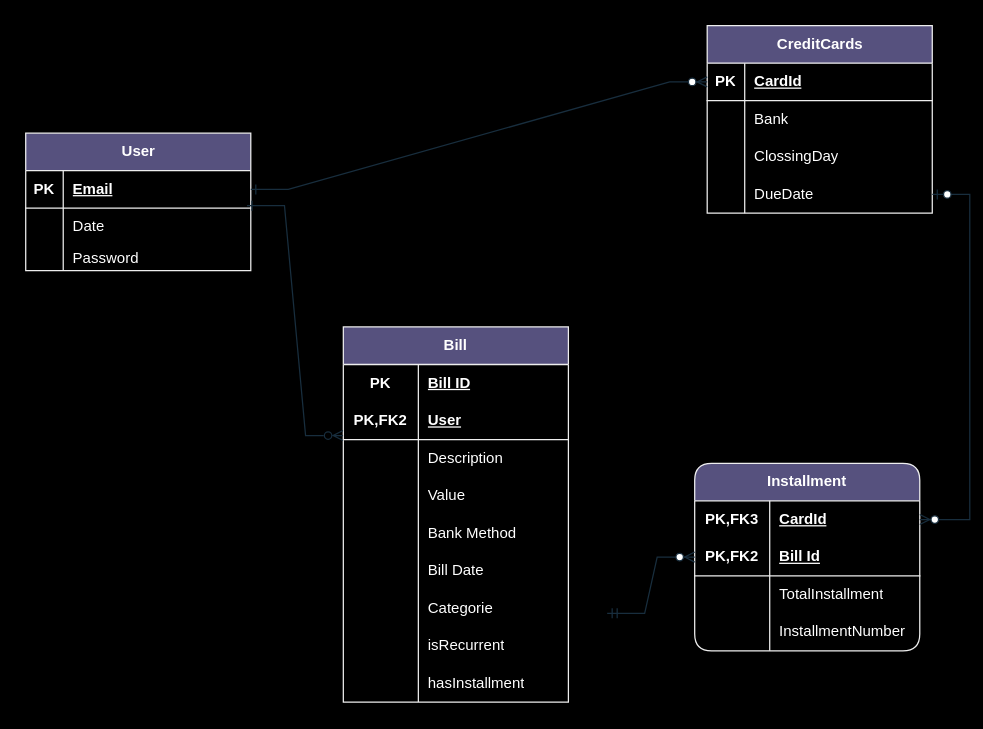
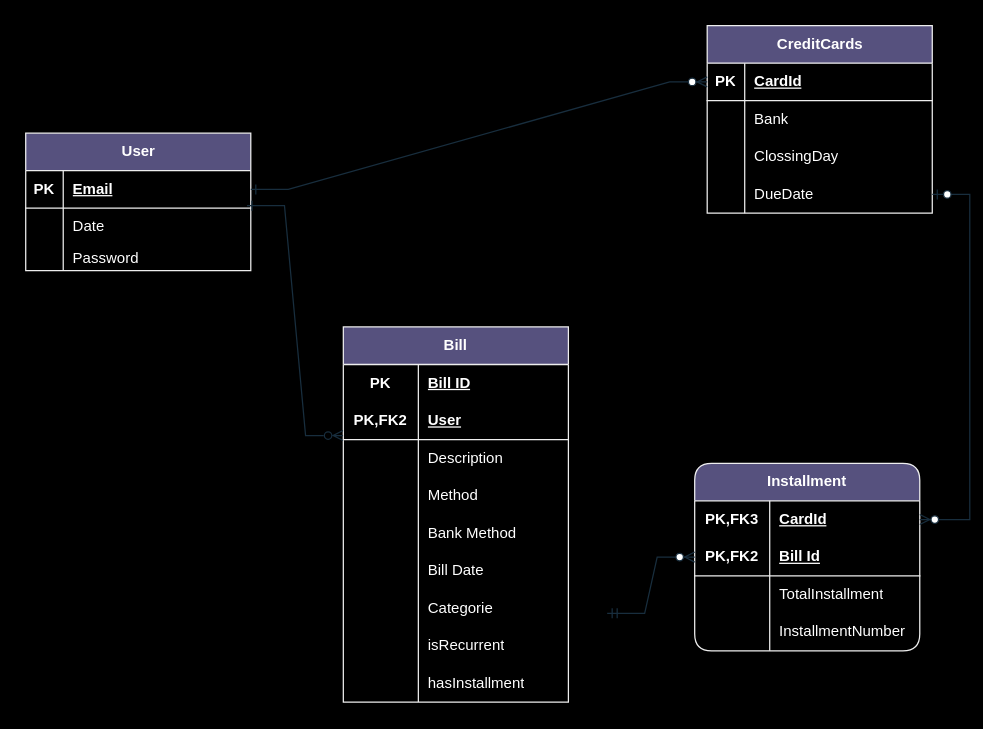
node "Value": label "Value" -> "Method"
